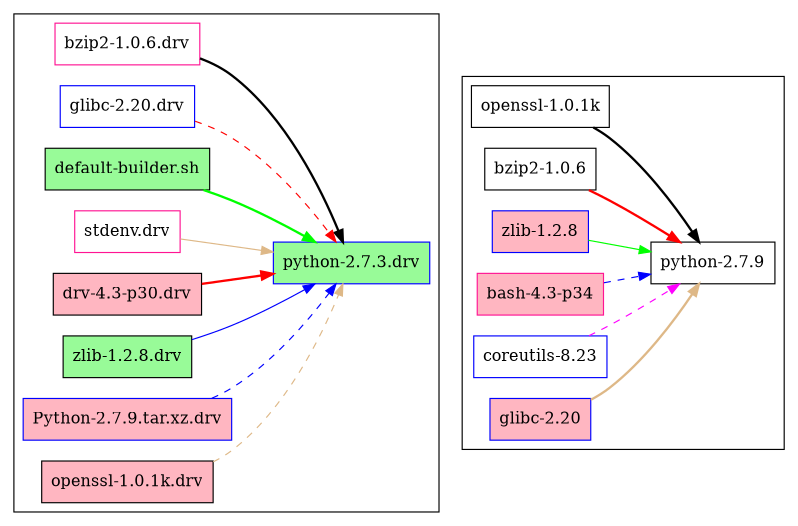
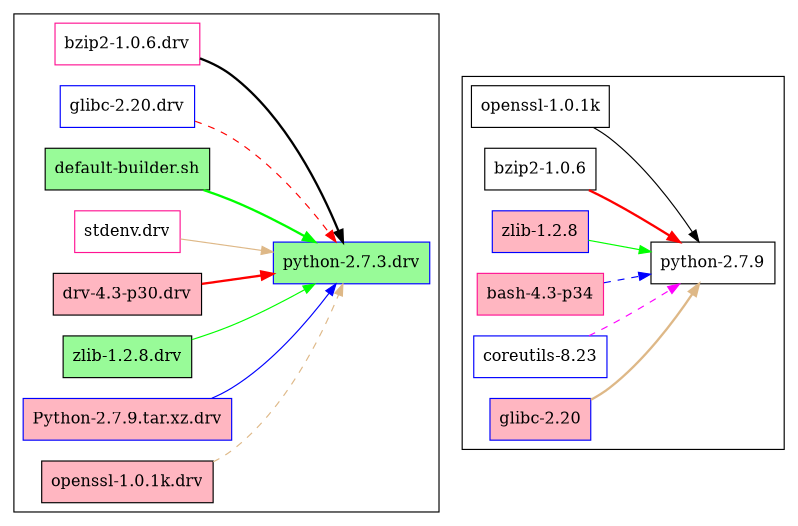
edge "openssl-1.0.1k" -> "python-2.7.9": style bold -> solid
edge "zlib-1.2.8.drv" -> "python-2.7.3.drv": color blue -> green
edge "Python-2.7.9.tar.xz.drv" -> "python-2.7.3.drv": style dashed -> solid
